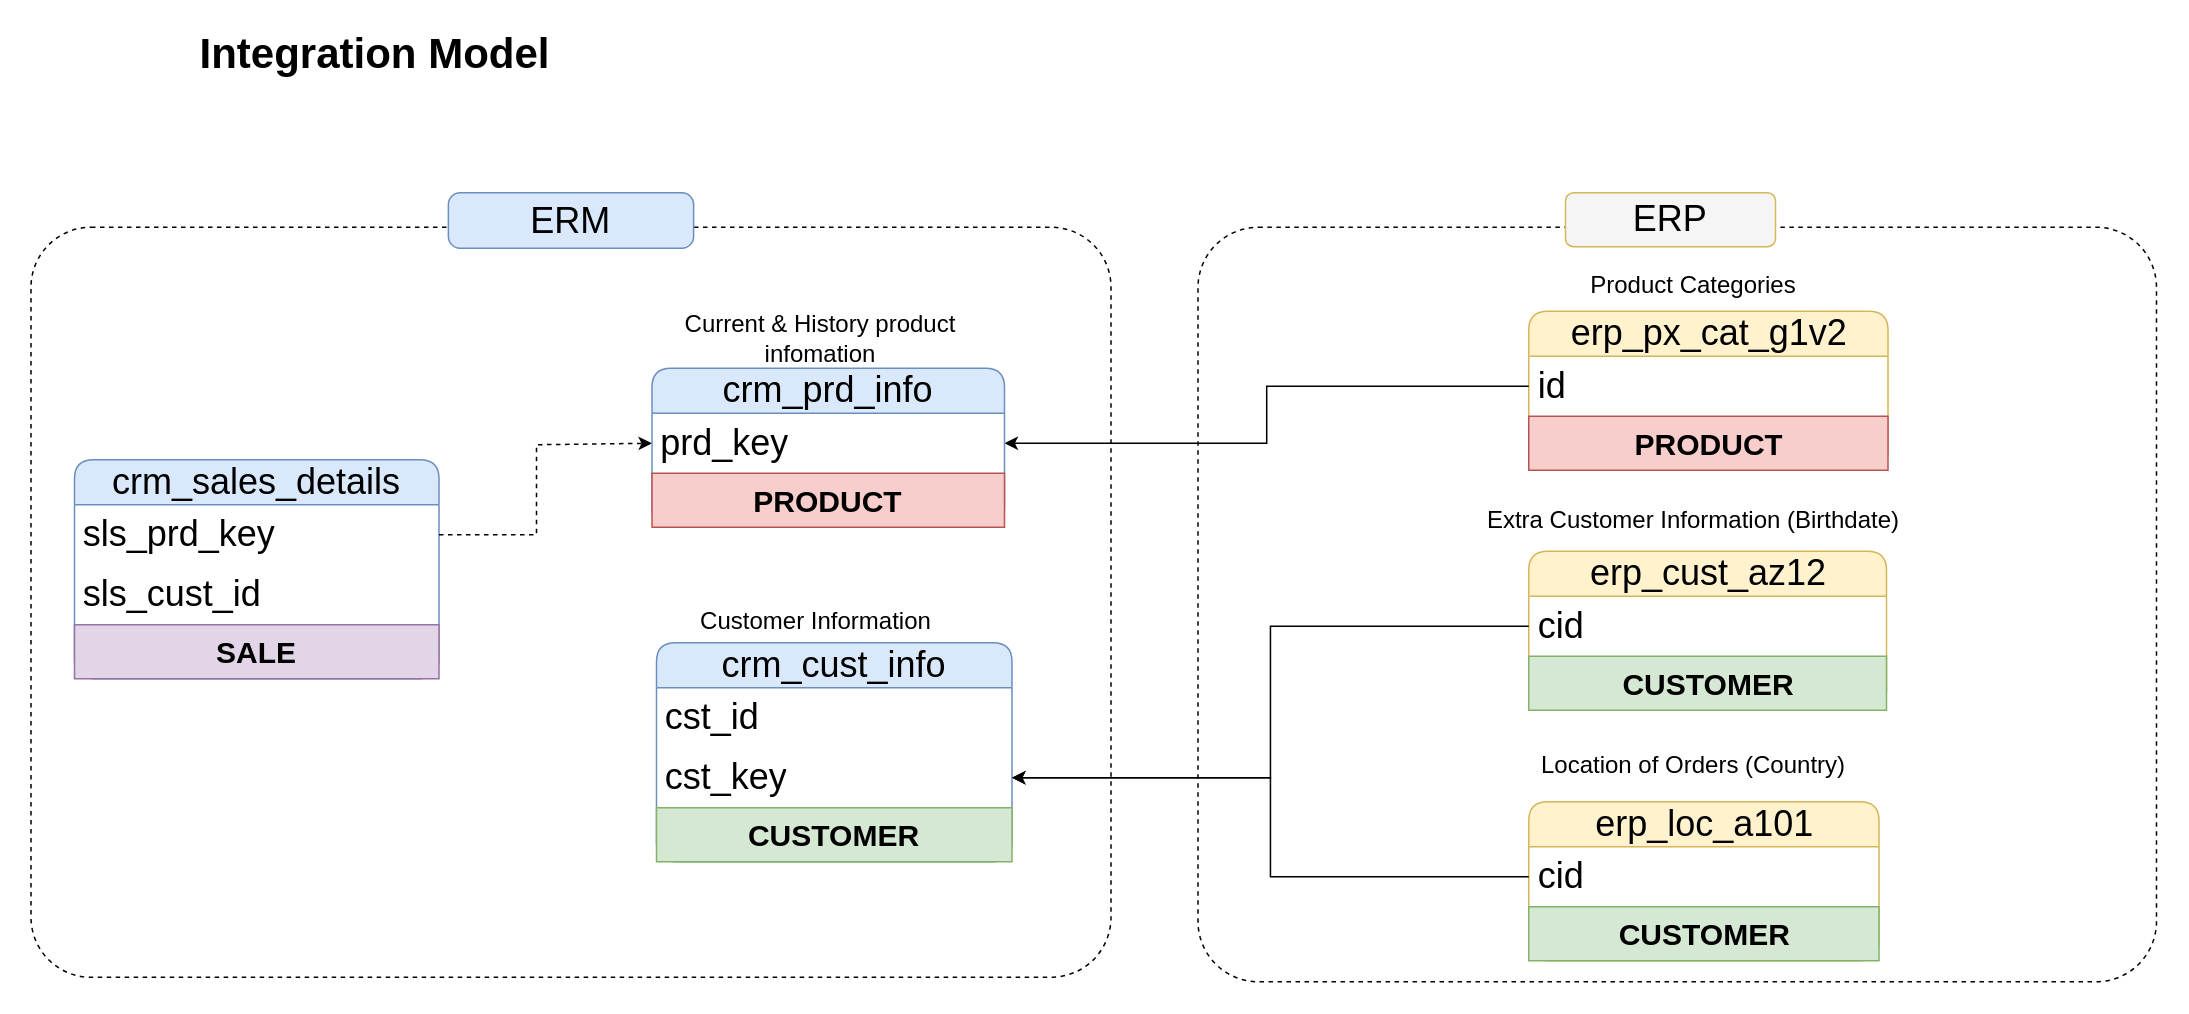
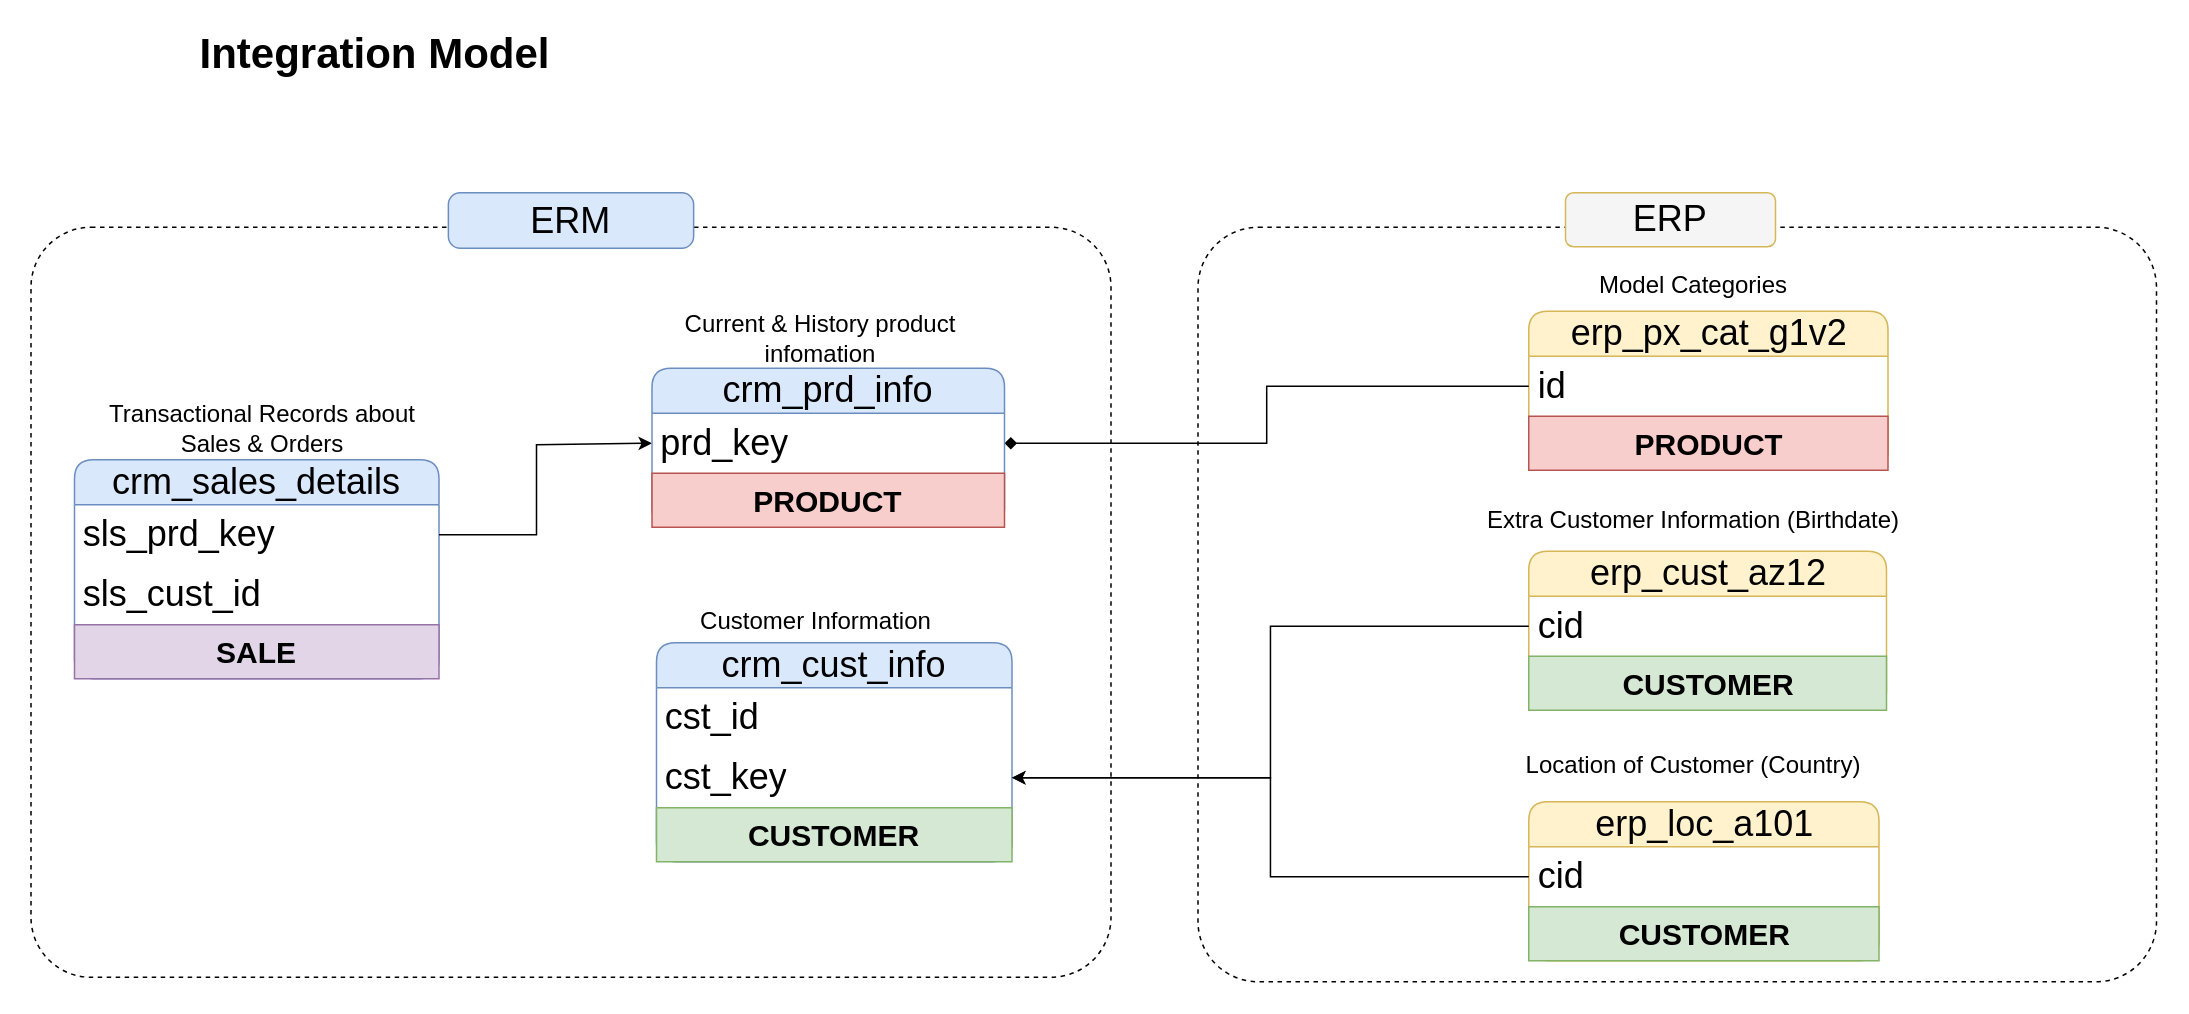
node "Product Categories": label "Product Categories" -> "Model Categories"
node "Transactional Records about Sales & Orders": added
edge "id" -> "prd_key": arrowhead classic -> diamond
edge "sls_prd_key" -> "prd_key": style dashed -> solid
node "Location of Orders (Country)": label "Location of Orders (Country)" -> "Location of Customer (Country)"
